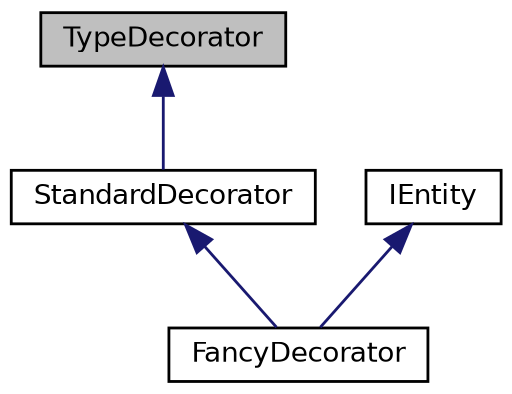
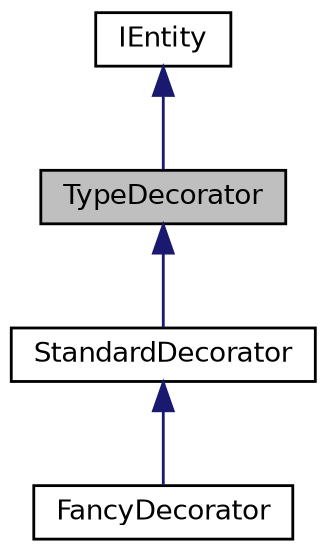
edge "FancyDecorator" -> "IEntity": now "TypeDecorator" -> "IEntity"
